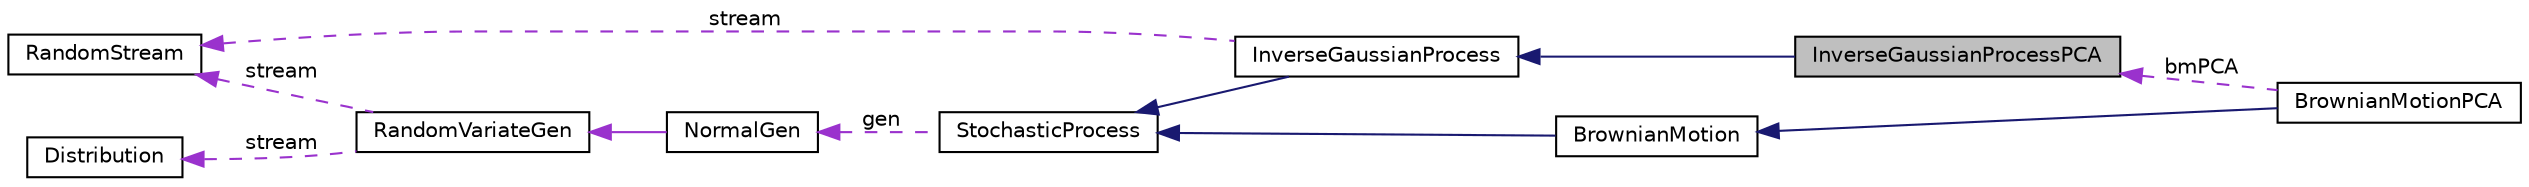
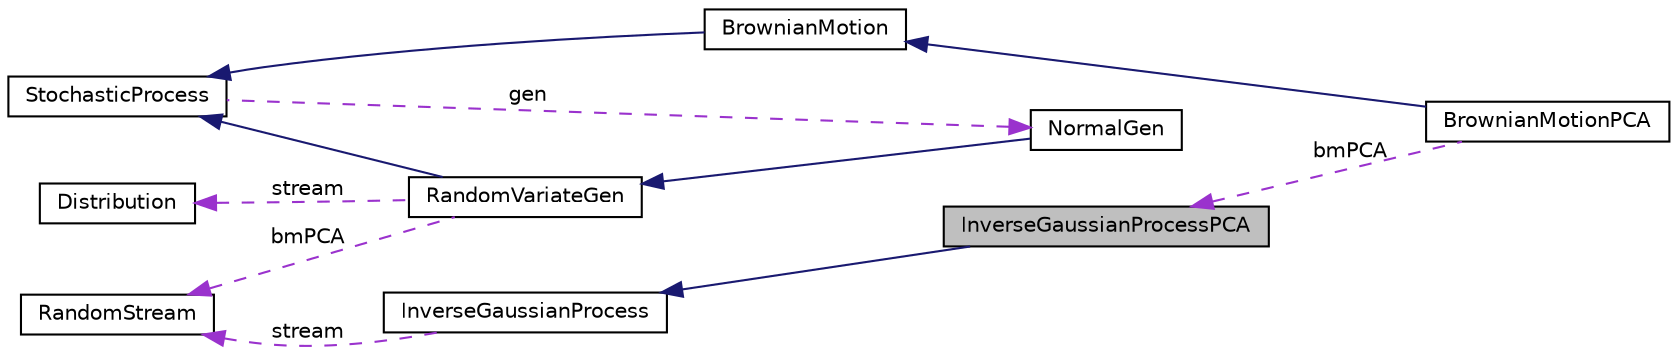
edge "RandomVariateGen" -> "RandomStream": label " stream" -> " bmPCA"
edge "InverseGaussianProcess" -> "StochasticProcess": now "RandomVariateGen" -> "StochasticProcess"
edge "NormalGen" -> "RandomVariateGen": color darkorchid3 -> midnightblue
